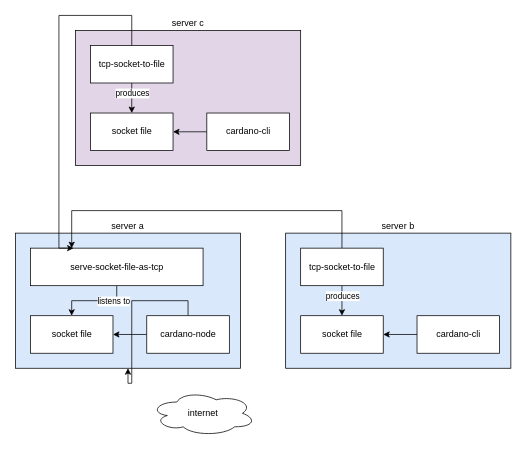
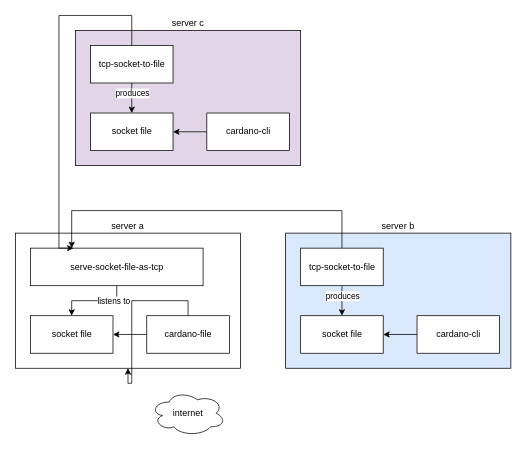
node "server a": fillcolor #dae8fc -> #ffffff
node "cardano-node": label "cardano-node" -> "cardano-file"
node "internet": size 105x45 -> 75x45
